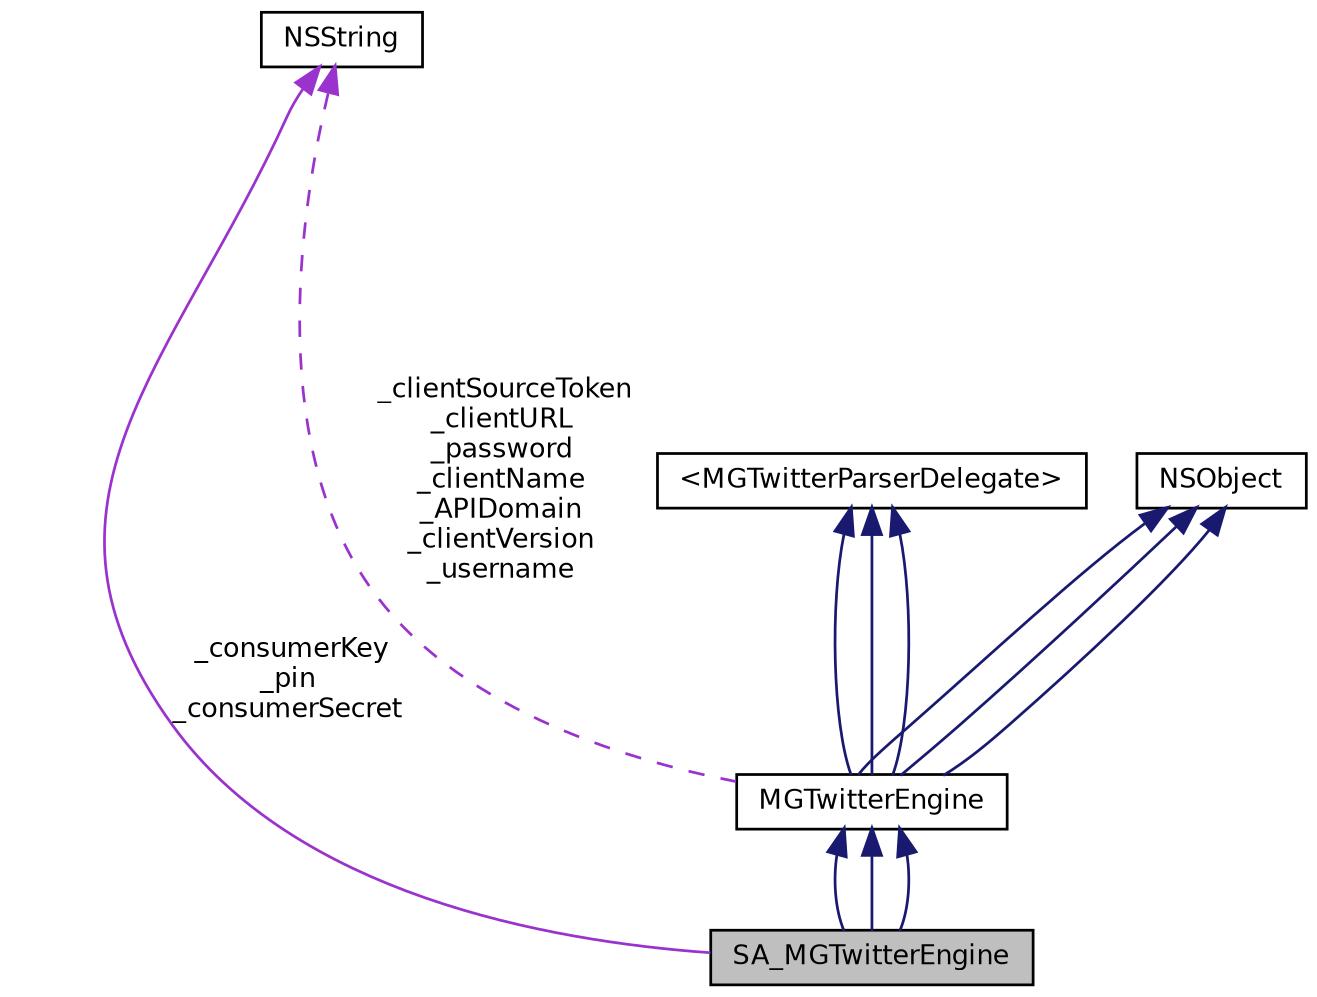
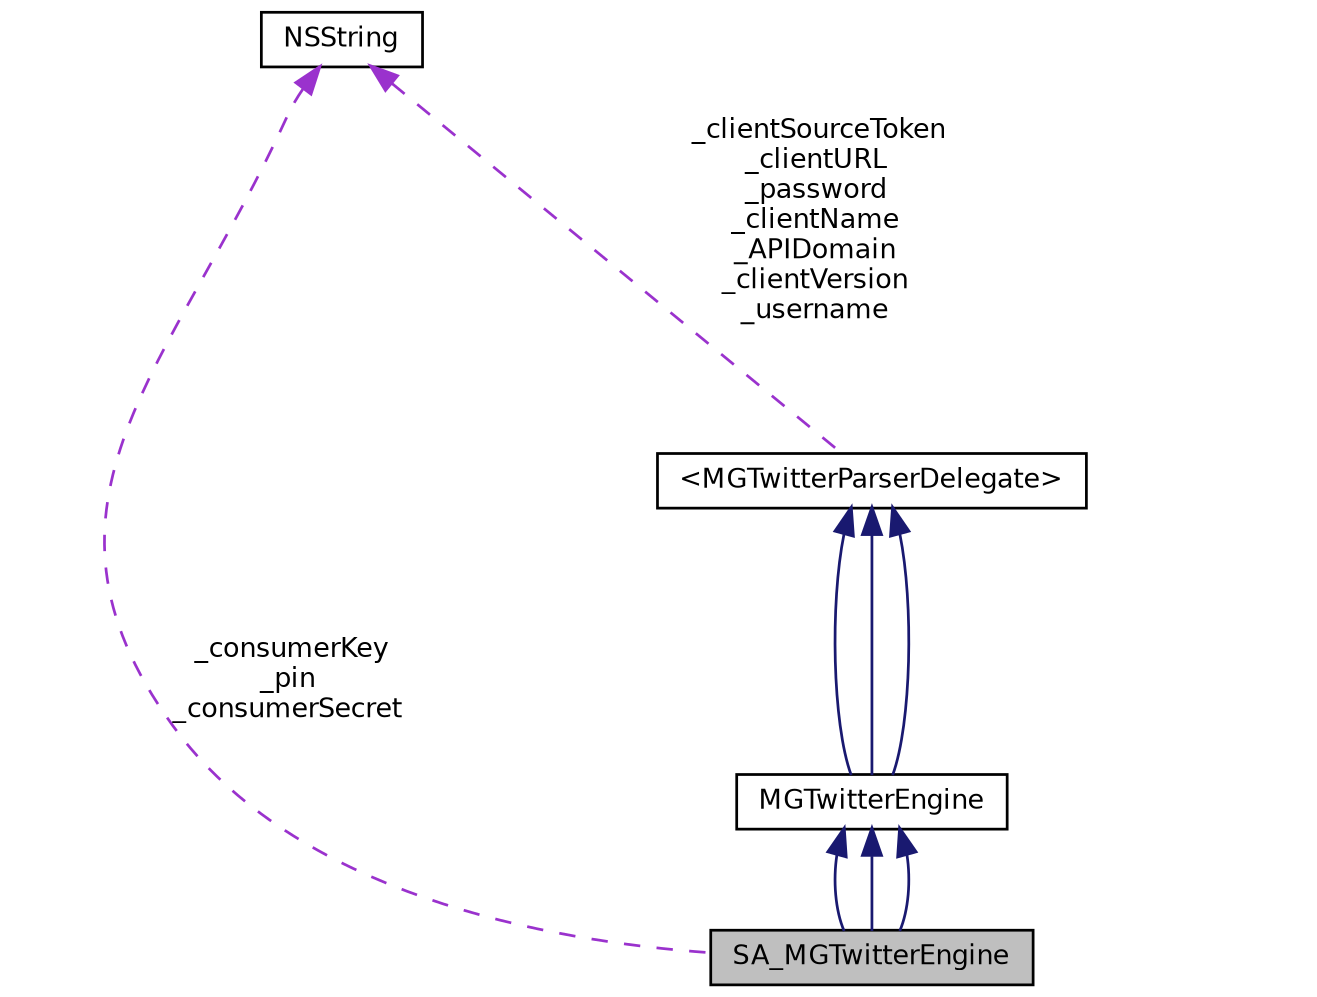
node "NSObject": removed
edge "MGTwitterEngine" -> "NSString": now "<MGTwitterParserDelegate>" -> "NSString"
edge "SA_MGTwitterEngine" -> "NSString": style solid -> dashed
